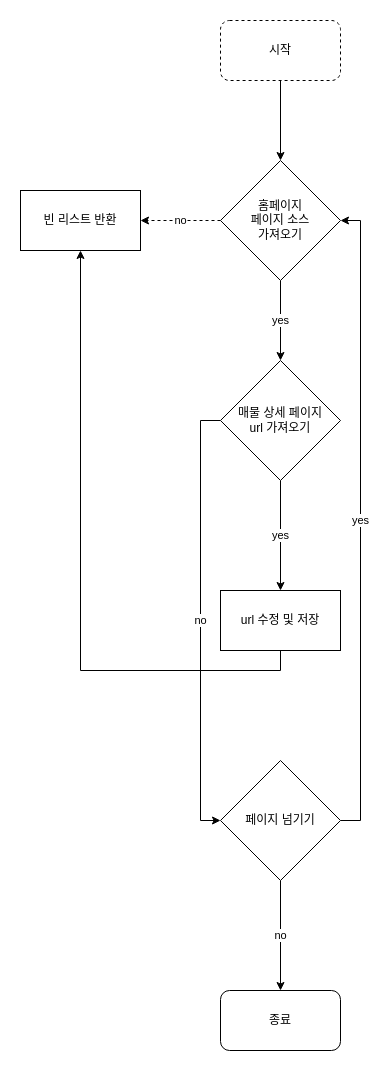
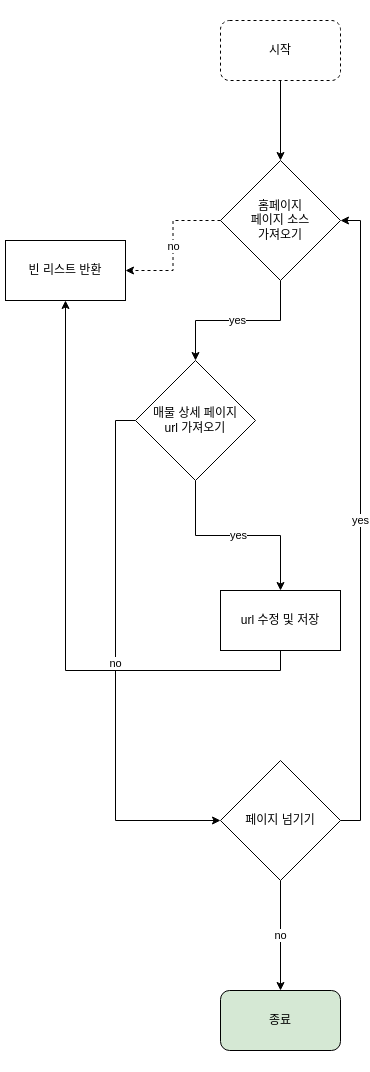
node "빈 리스트 반환": moved (81, 221) -> (66, 271)
node "매물 상세 페이지 url 가져오기": moved (281, 421) -> (196, 421)
node "종료": fillcolor #ffffff -> #d5e8d4
